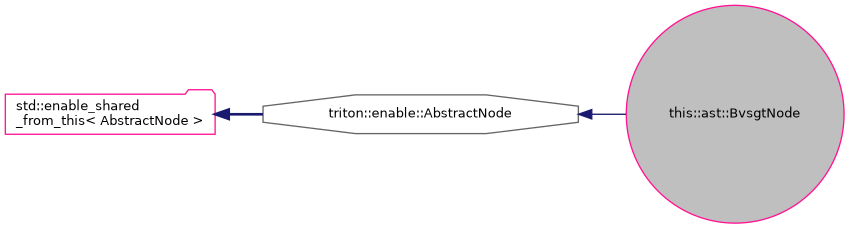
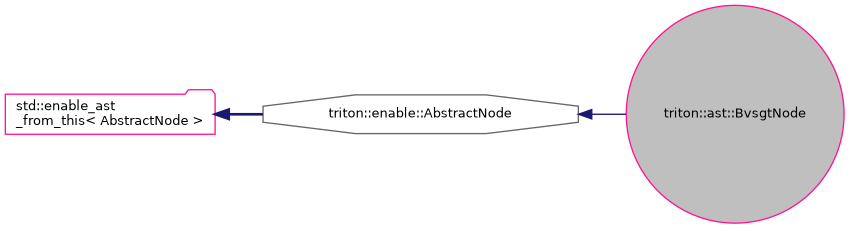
node "std::enable_shared _from_this< AbstractNode >": label "std::enable_shared _from_this< AbstractNode >" -> "std::enable_ast _from_this< AbstractNode >"
node "this::ast::BvsgtNode": label "this::ast::BvsgtNode" -> "triton::ast::BvsgtNode"
